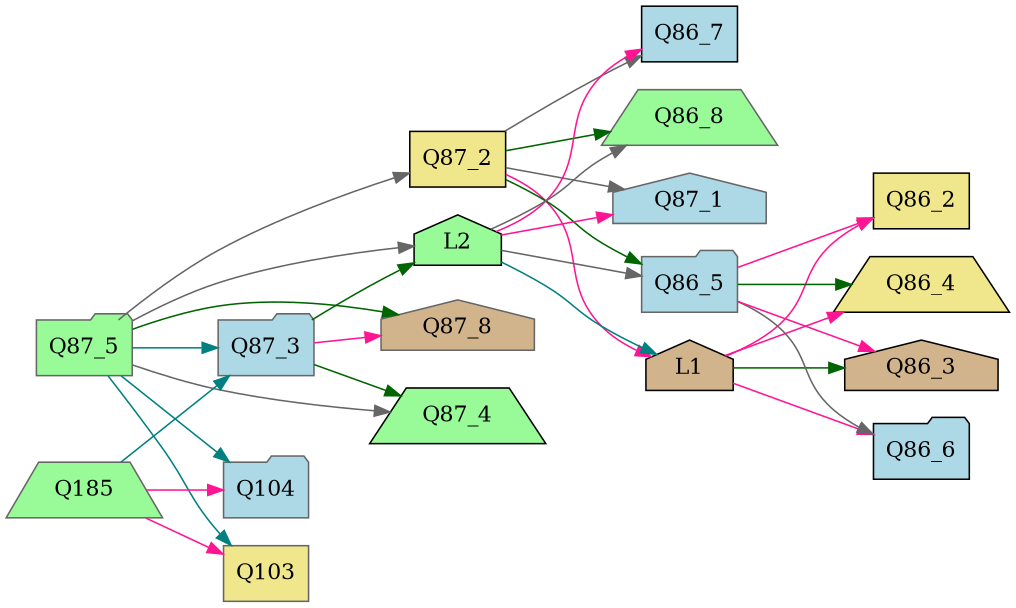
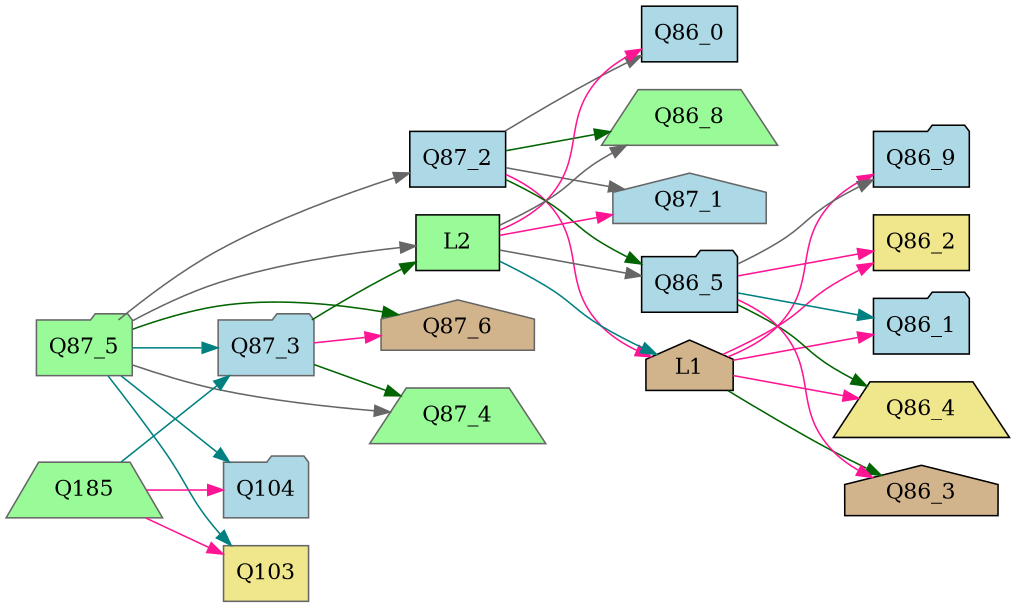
node "Q86_7": label "Q86_7" -> "Q86_0"
node "Q87_2": fillcolor khaki -> lightblue
node "L2": shape house -> box
node "Q86_5": color gray40 -> black
node "Q86_1": added
node "Q87_8": label "Q87_8" -> "Q87_6"
node "Q87_4": color black -> gray40
node "Q86_6": label "Q86_6" -> "Q86_9"
